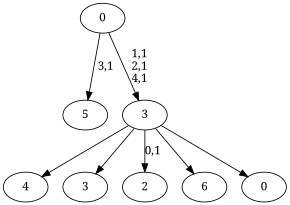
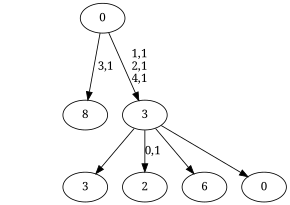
node "5": label "5" -> "8"
node "4": removed
